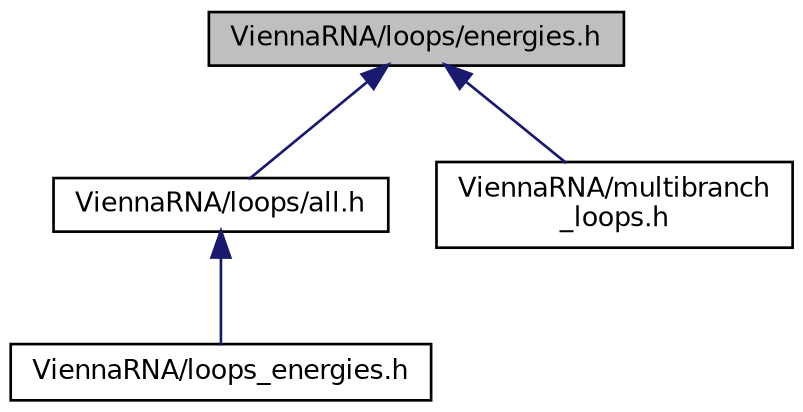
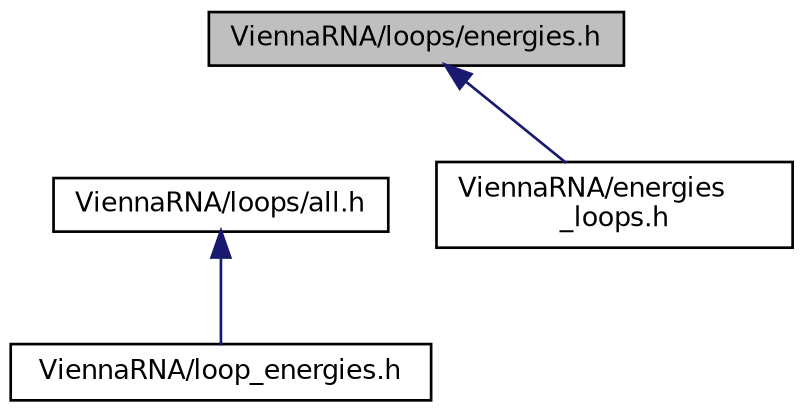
edge "ViennaRNA/loops/all.h" -> "ViennaRNA/loops/energies.h": removed
node "ViennaRNA/multibranch _loops.h": label "ViennaRNA/multibranch _loops.h" -> "ViennaRNA/energies _loops.h"
node "ViennaRNA/loops_energies.h": label "ViennaRNA/loops_energies.h" -> "ViennaRNA/loop_energies.h"
